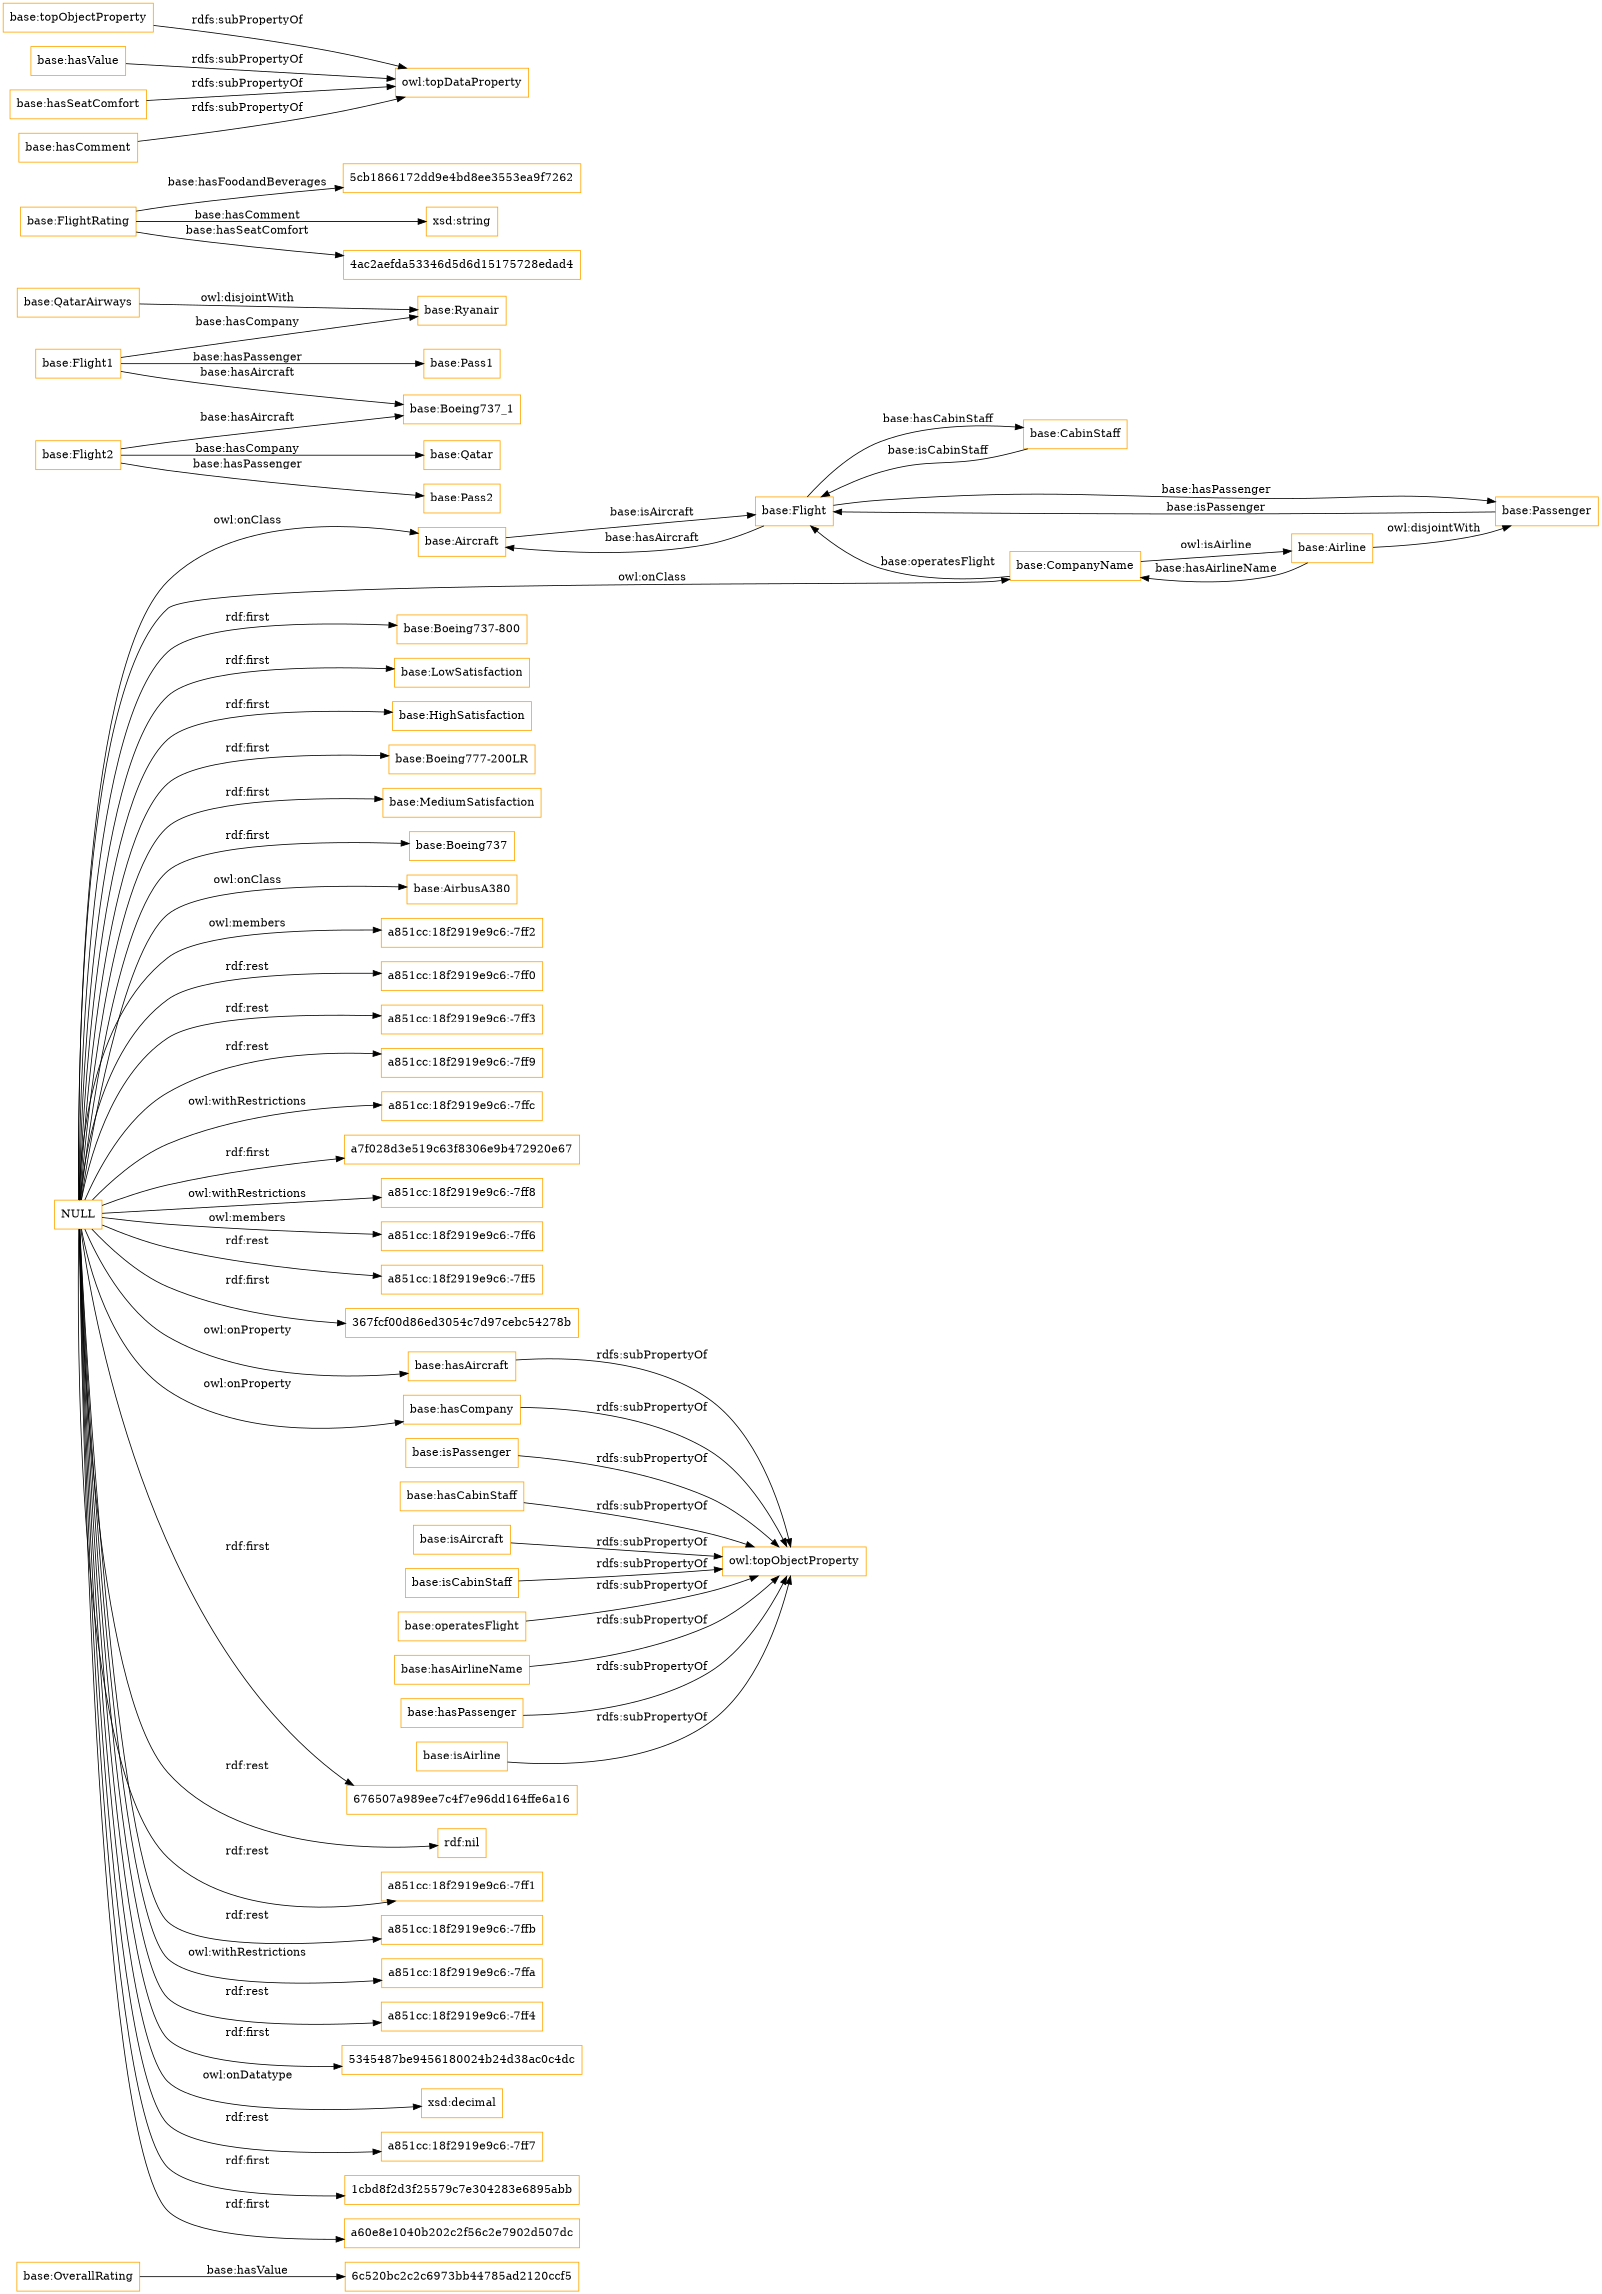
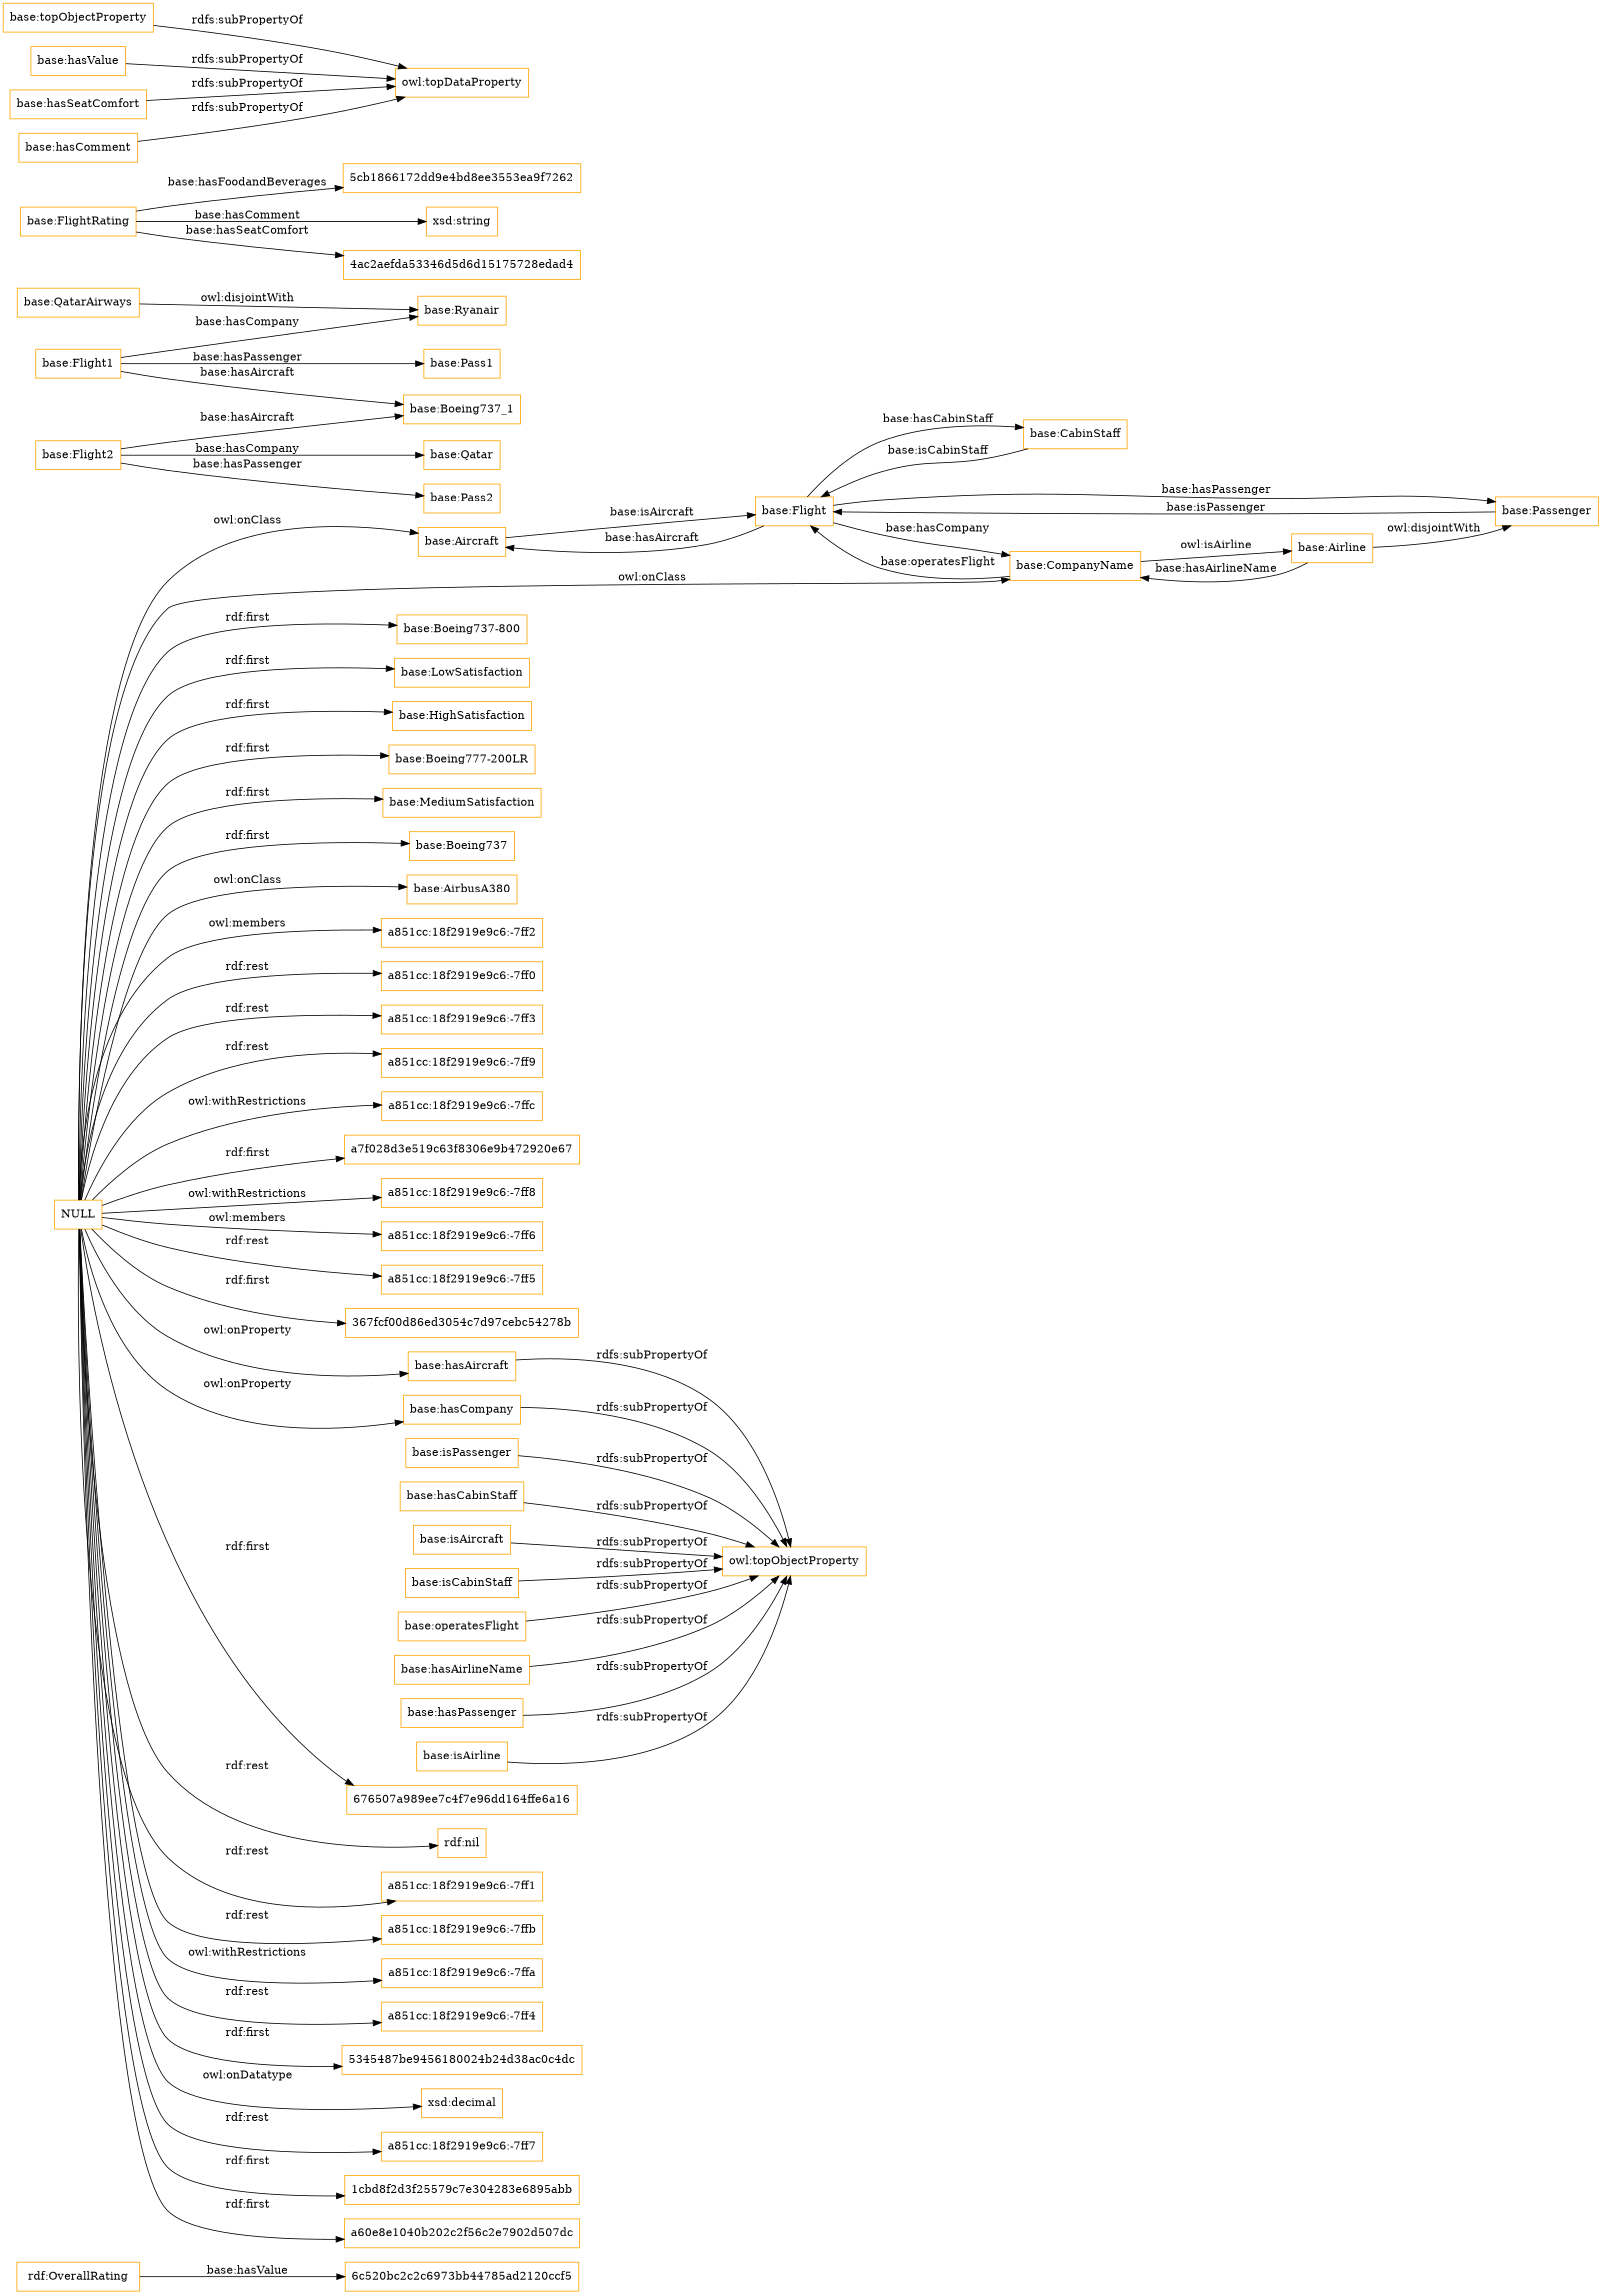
edge "base:Flight" -> "base:CompanyName": added, label "base:hasCompany"
node "base:OverallRating": label "base:OverallRating" -> "rdf:OverallRating"
